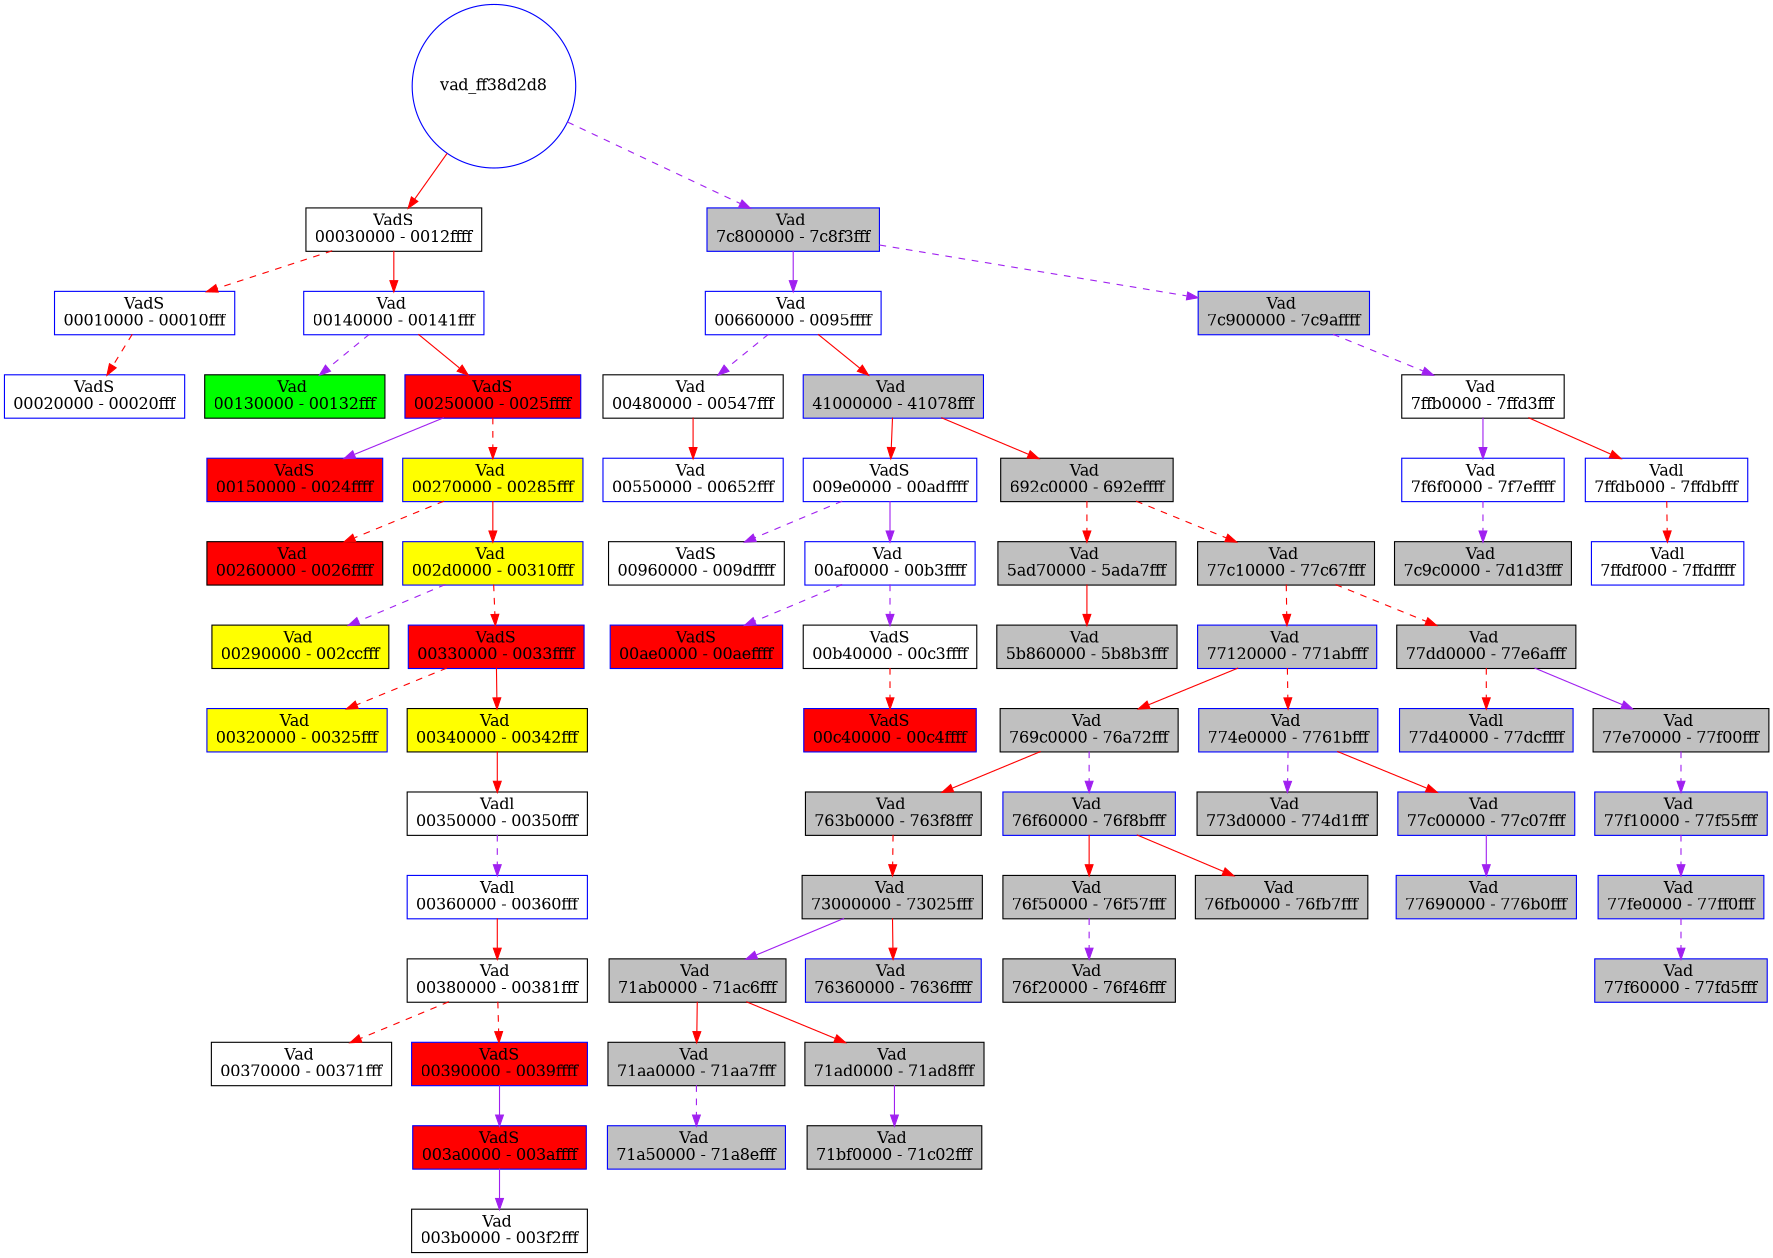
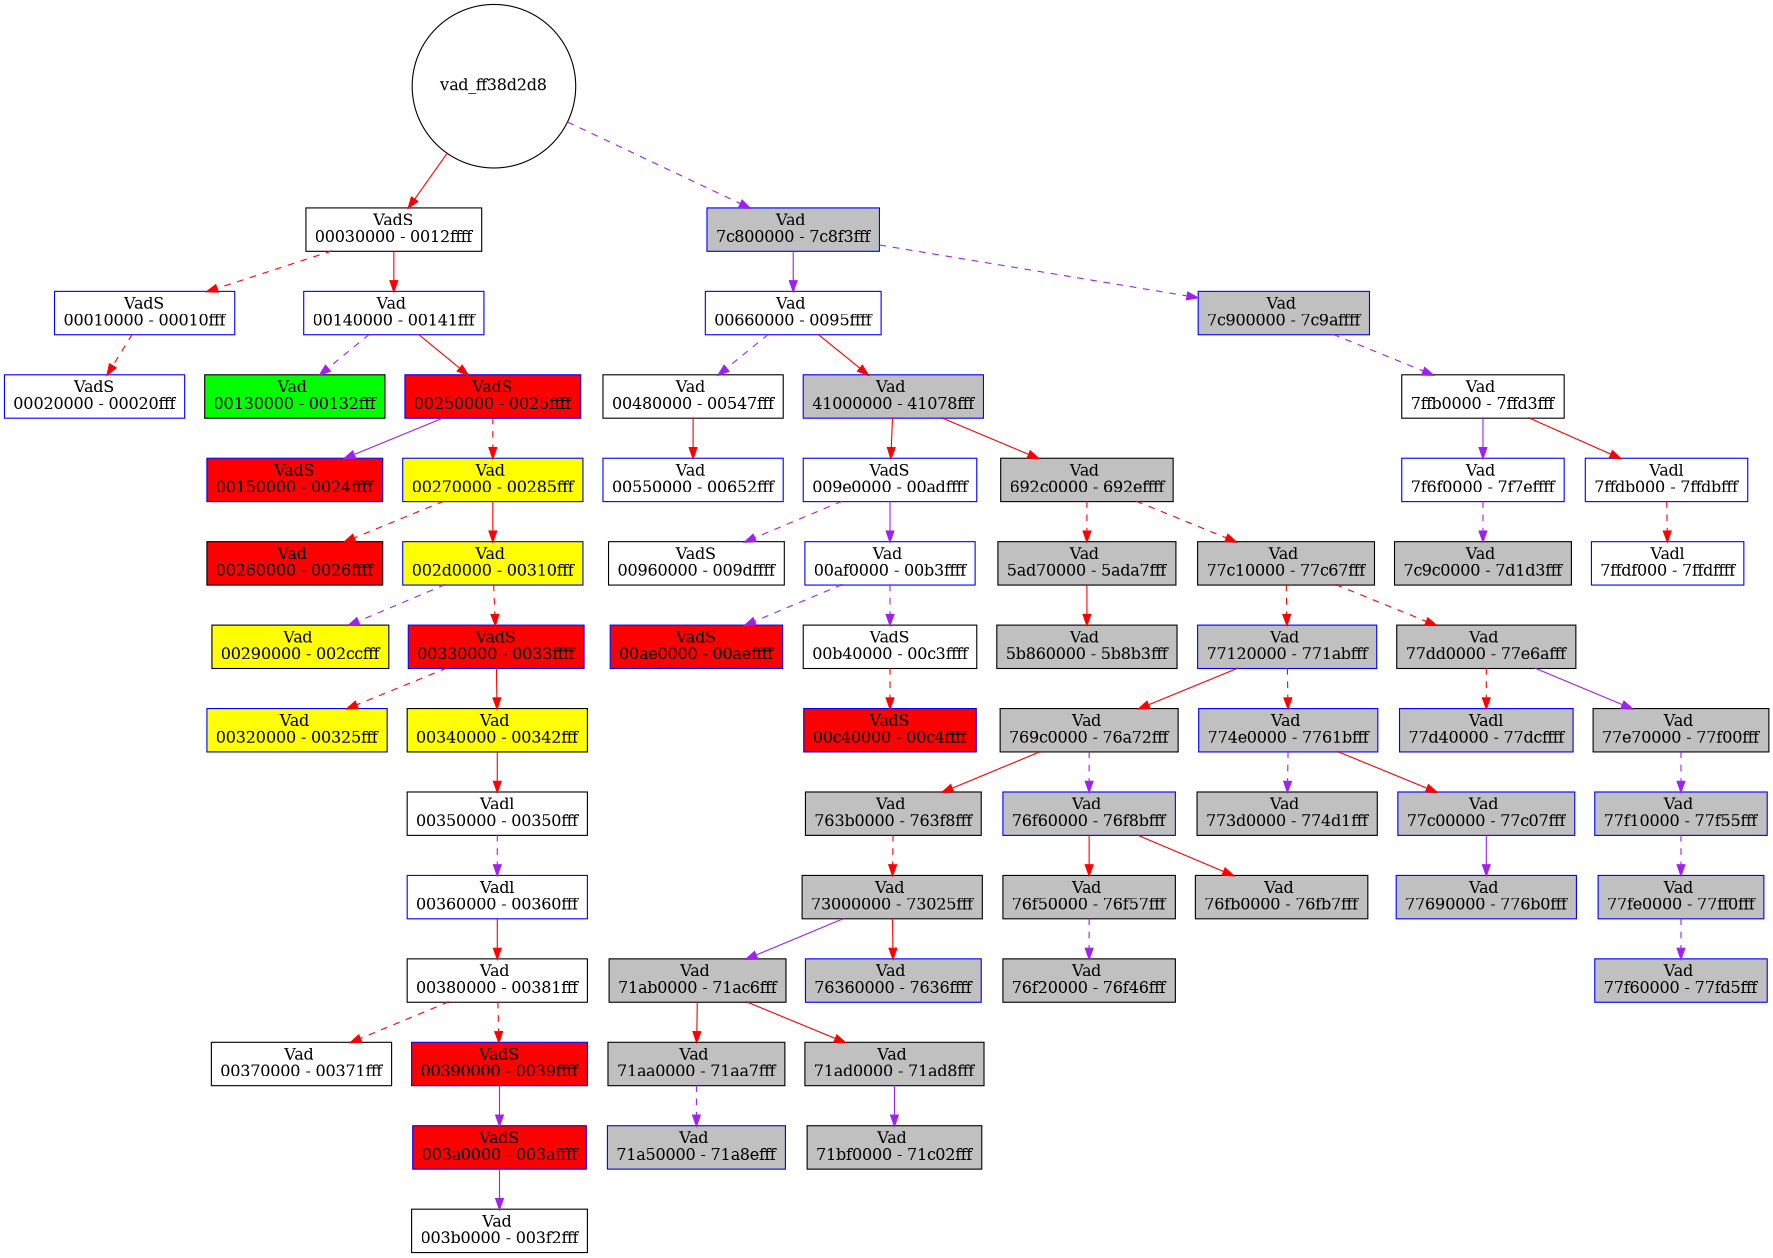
node "vad_ff38d2d8": color blue -> black
